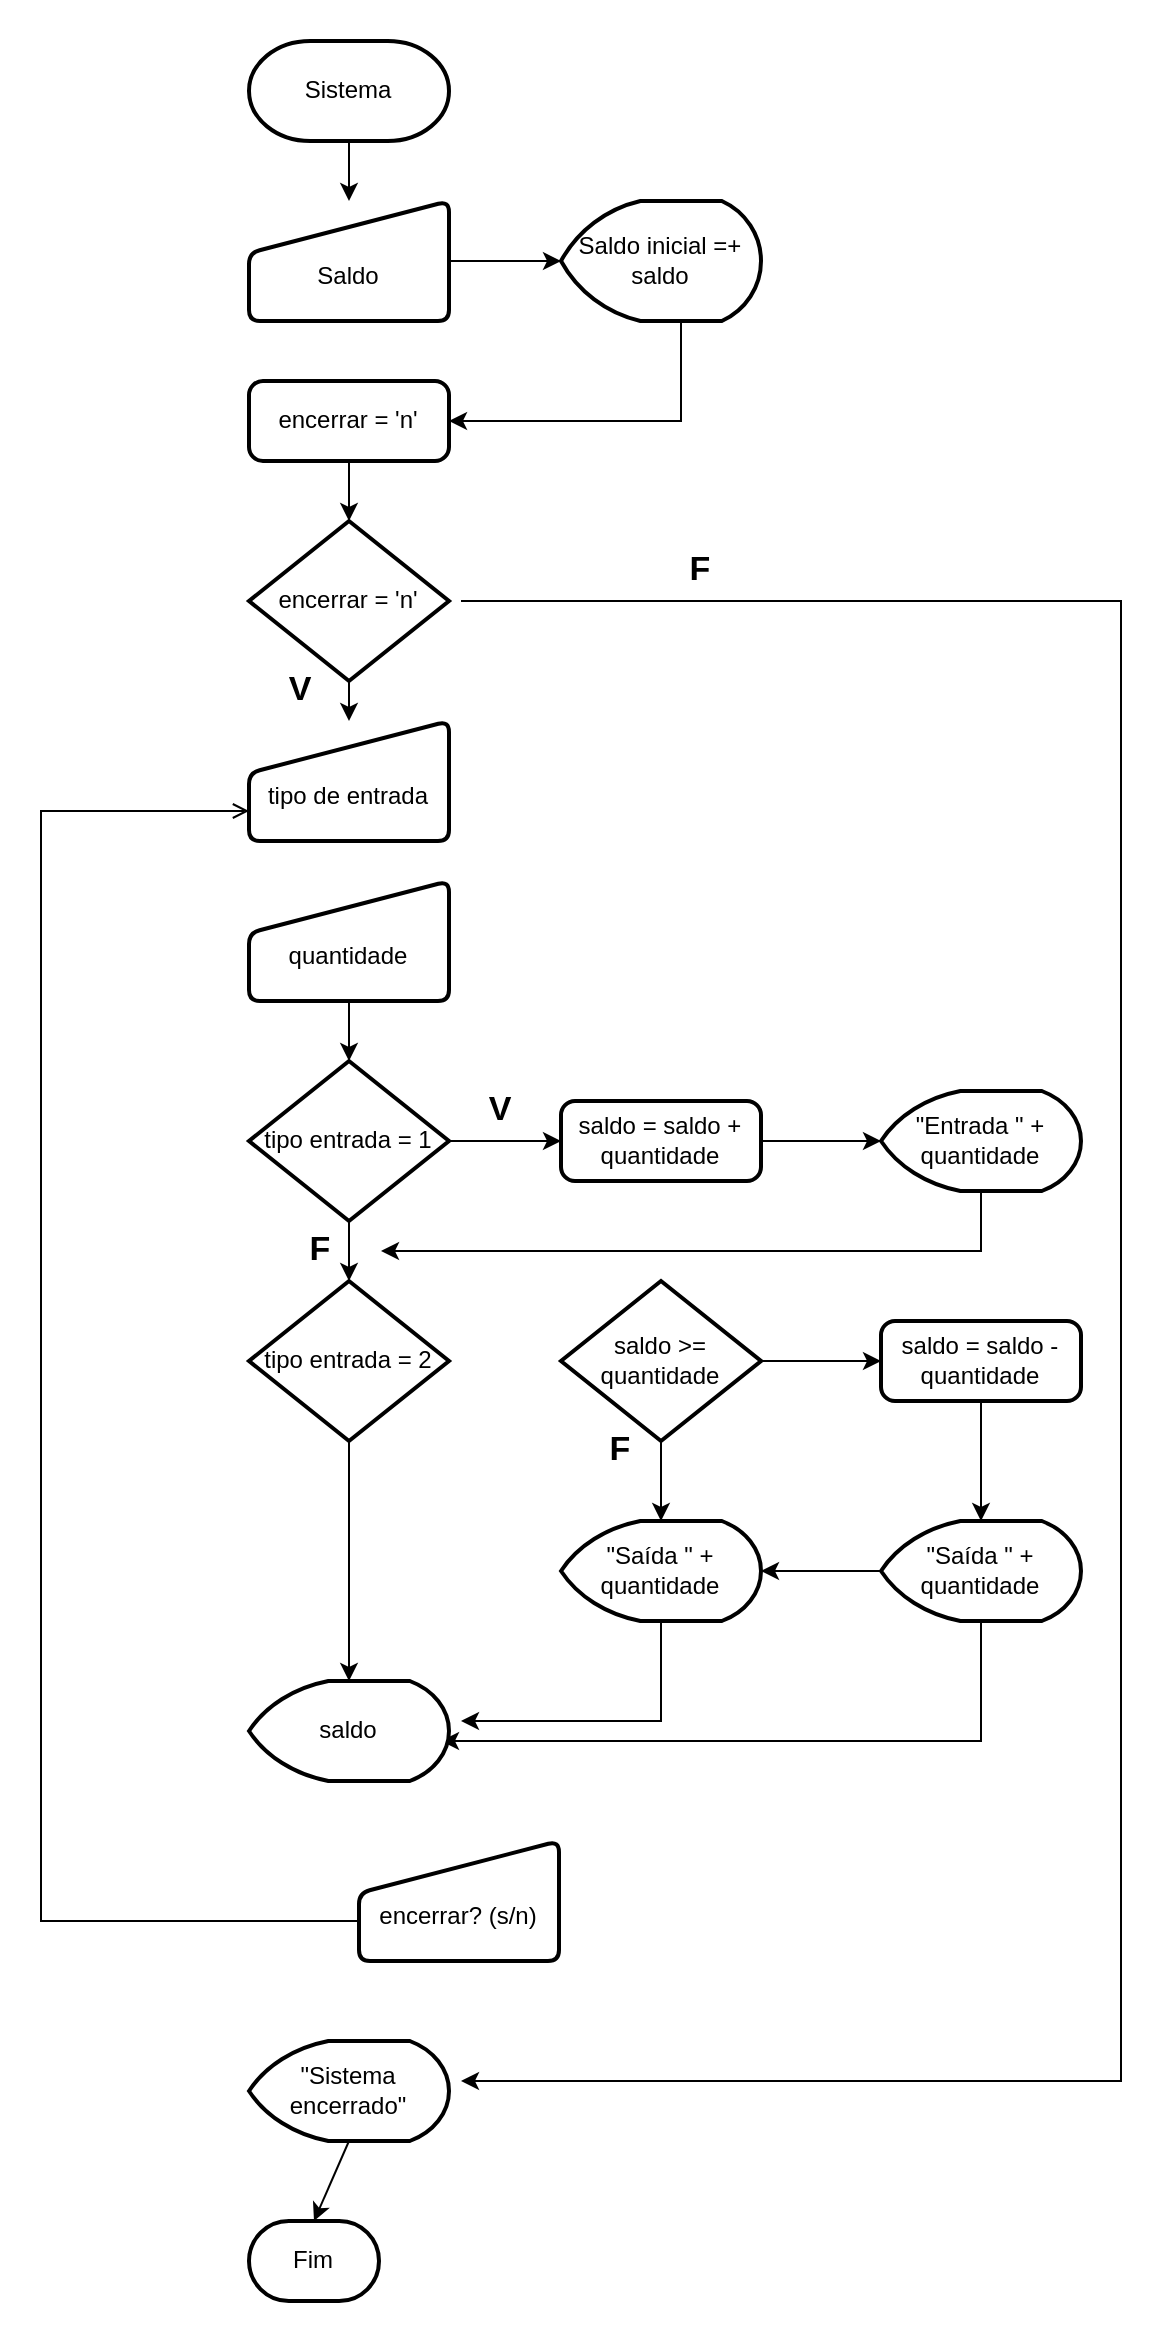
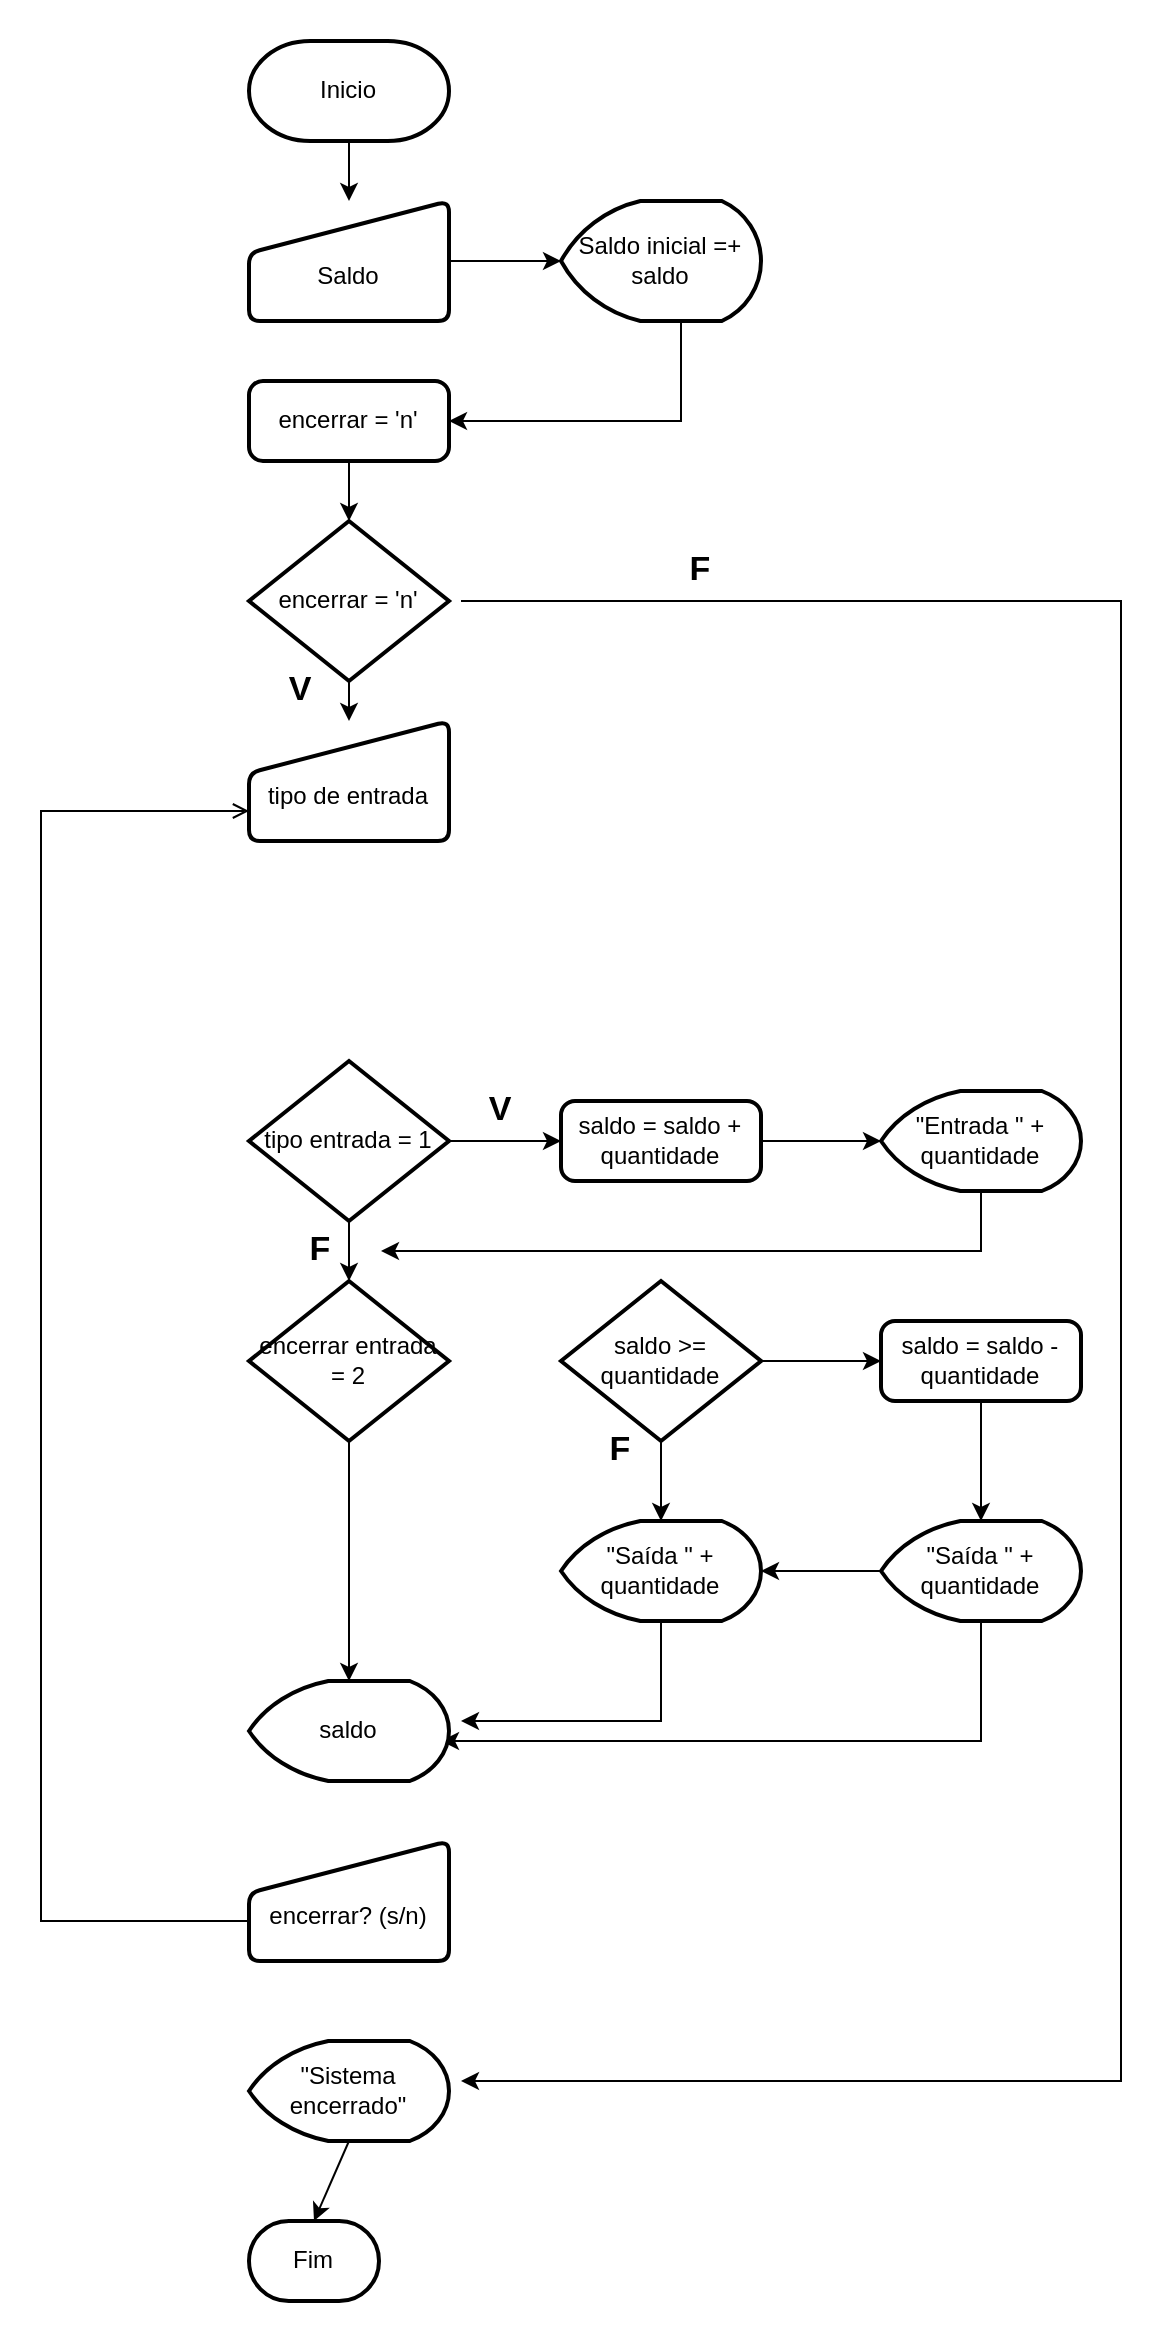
node "Sistema": label "Sistema" -> "Inicio"
node "quantidade": removed
edge "quantidade" -> "tipo entrada = 1": removed
node "tipo entrada = 2": label "tipo entrada = 2" -> "encerrar entrada = 2"
node "encerrar? (s/n)": moved (459, 1901) -> (349, 1901)
